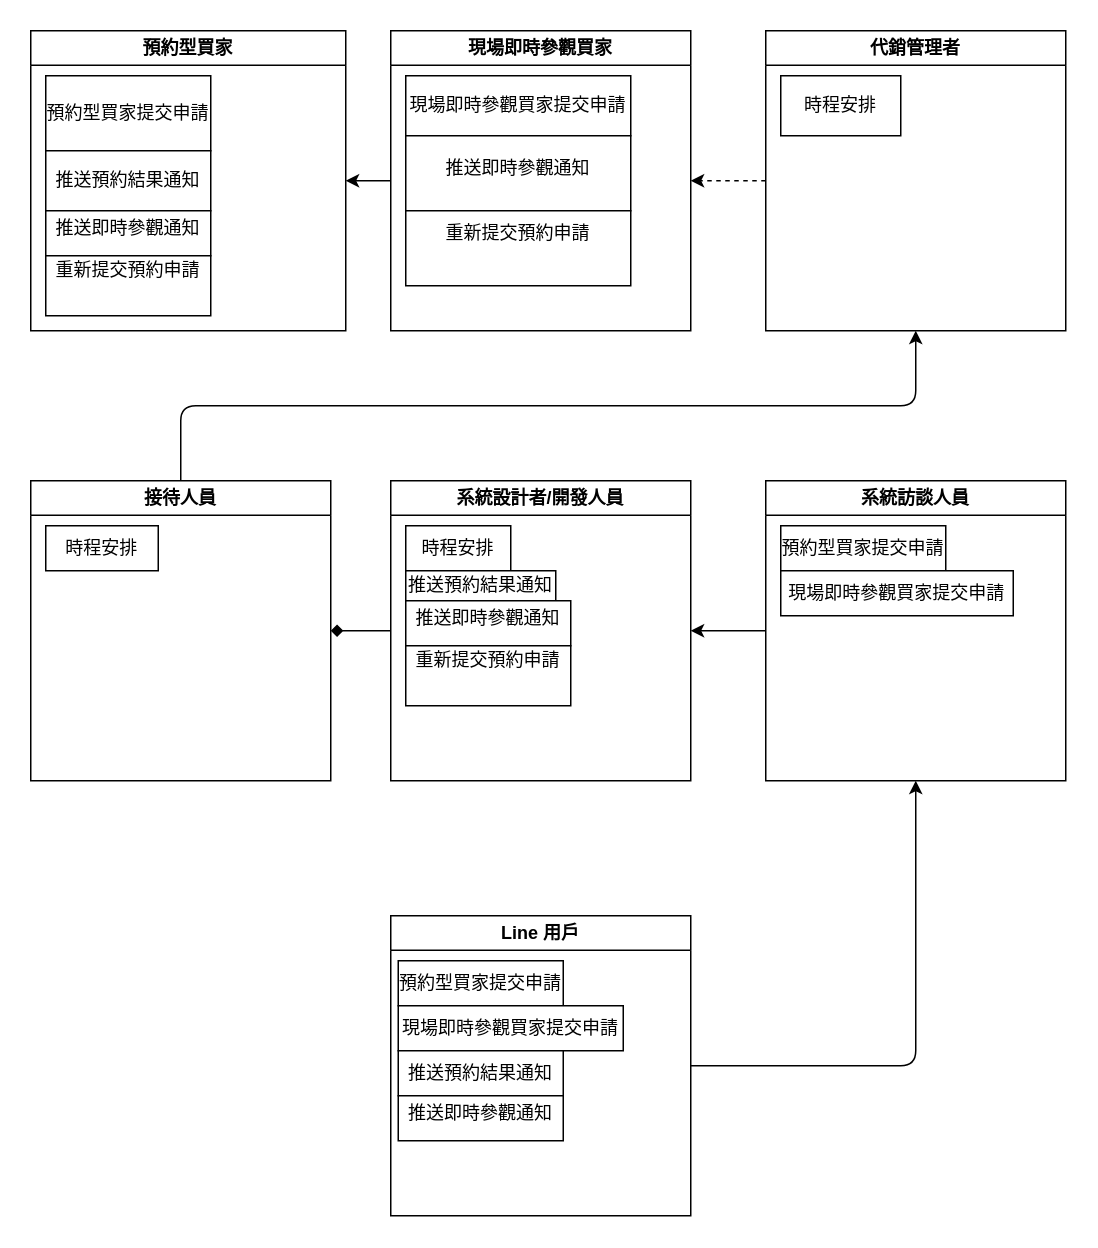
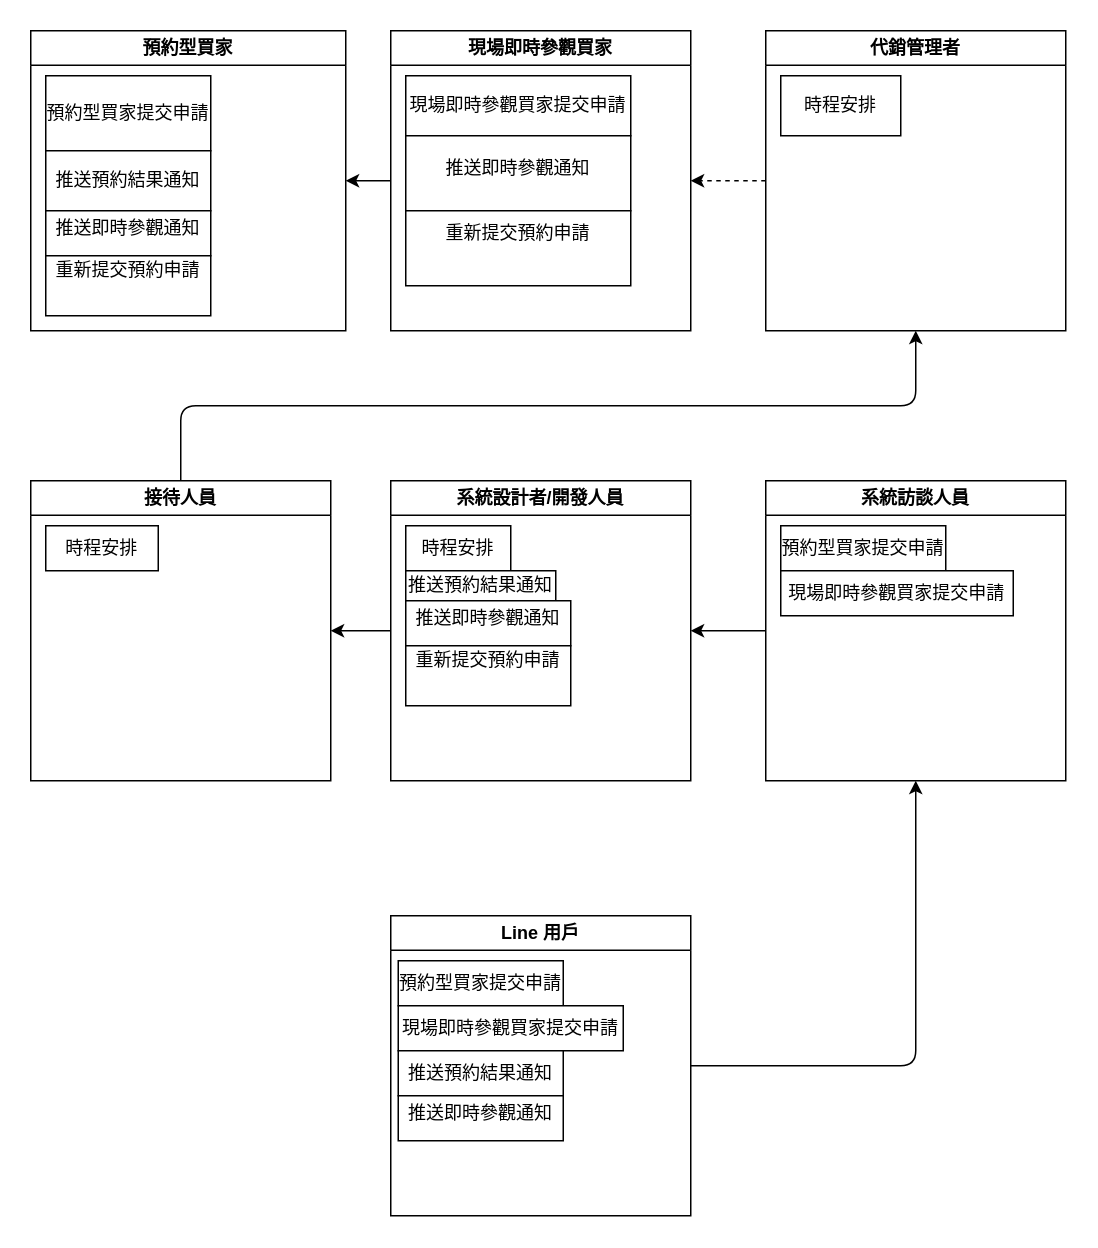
edge "系統設計者/開發人員" -> "接待人員": arrowhead diamond -> classic
